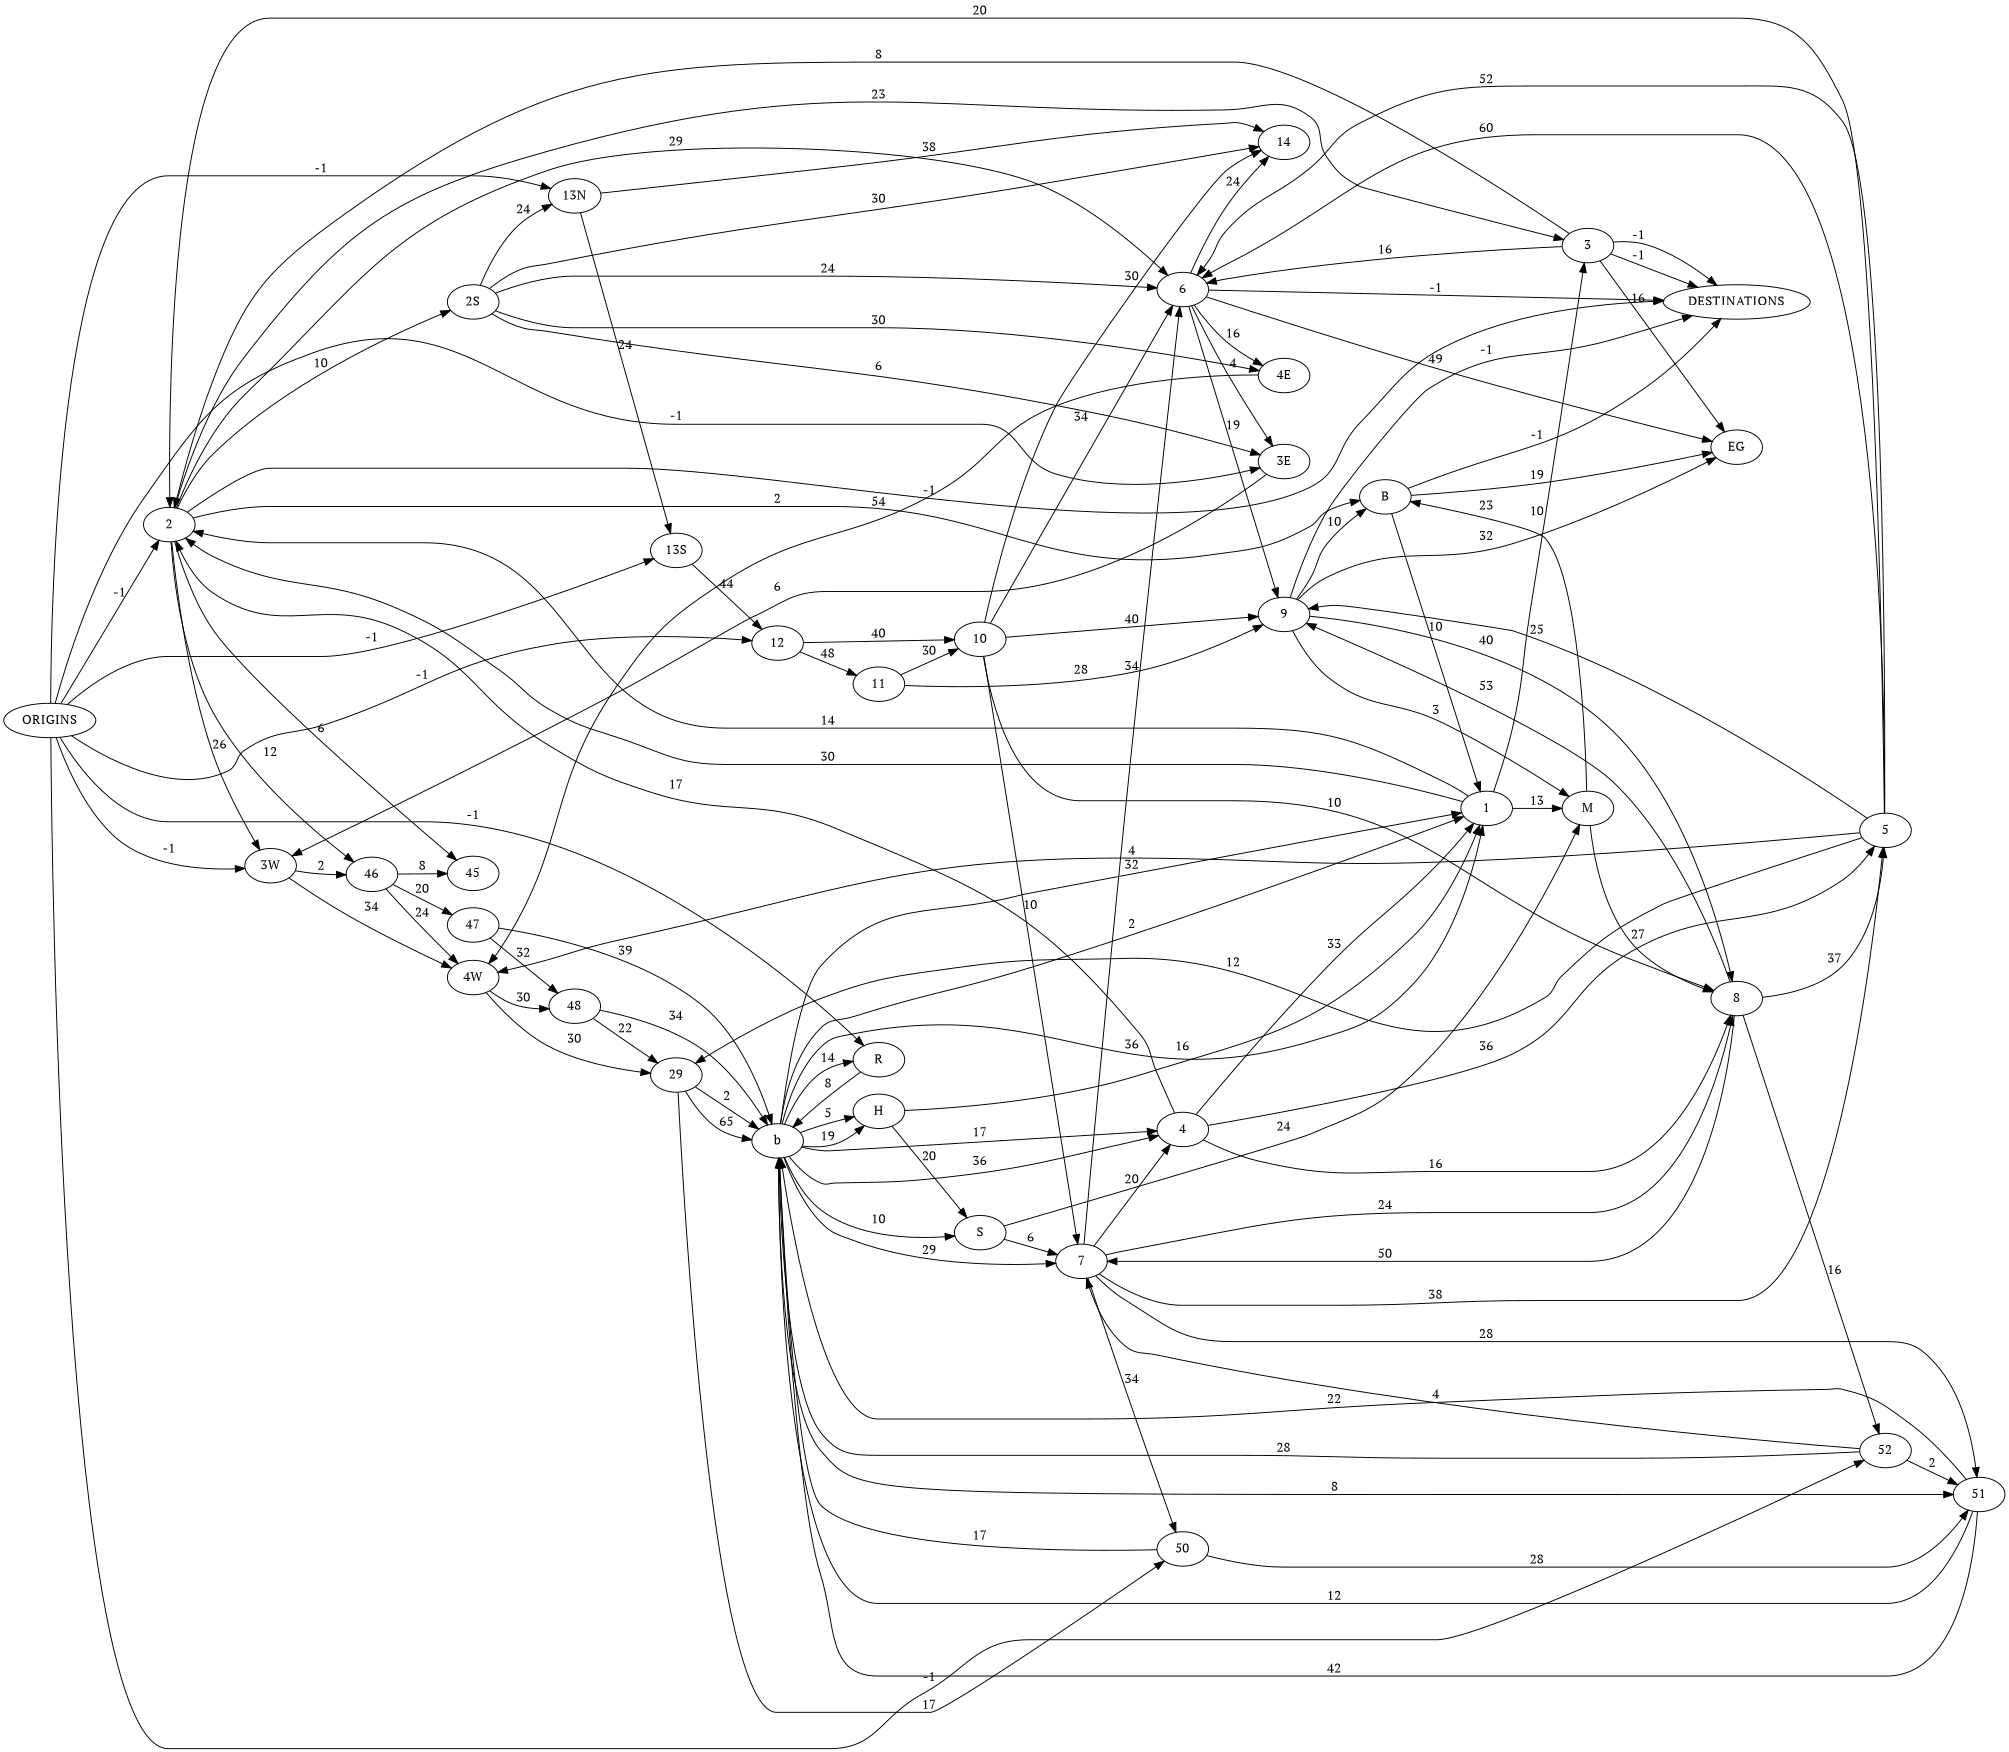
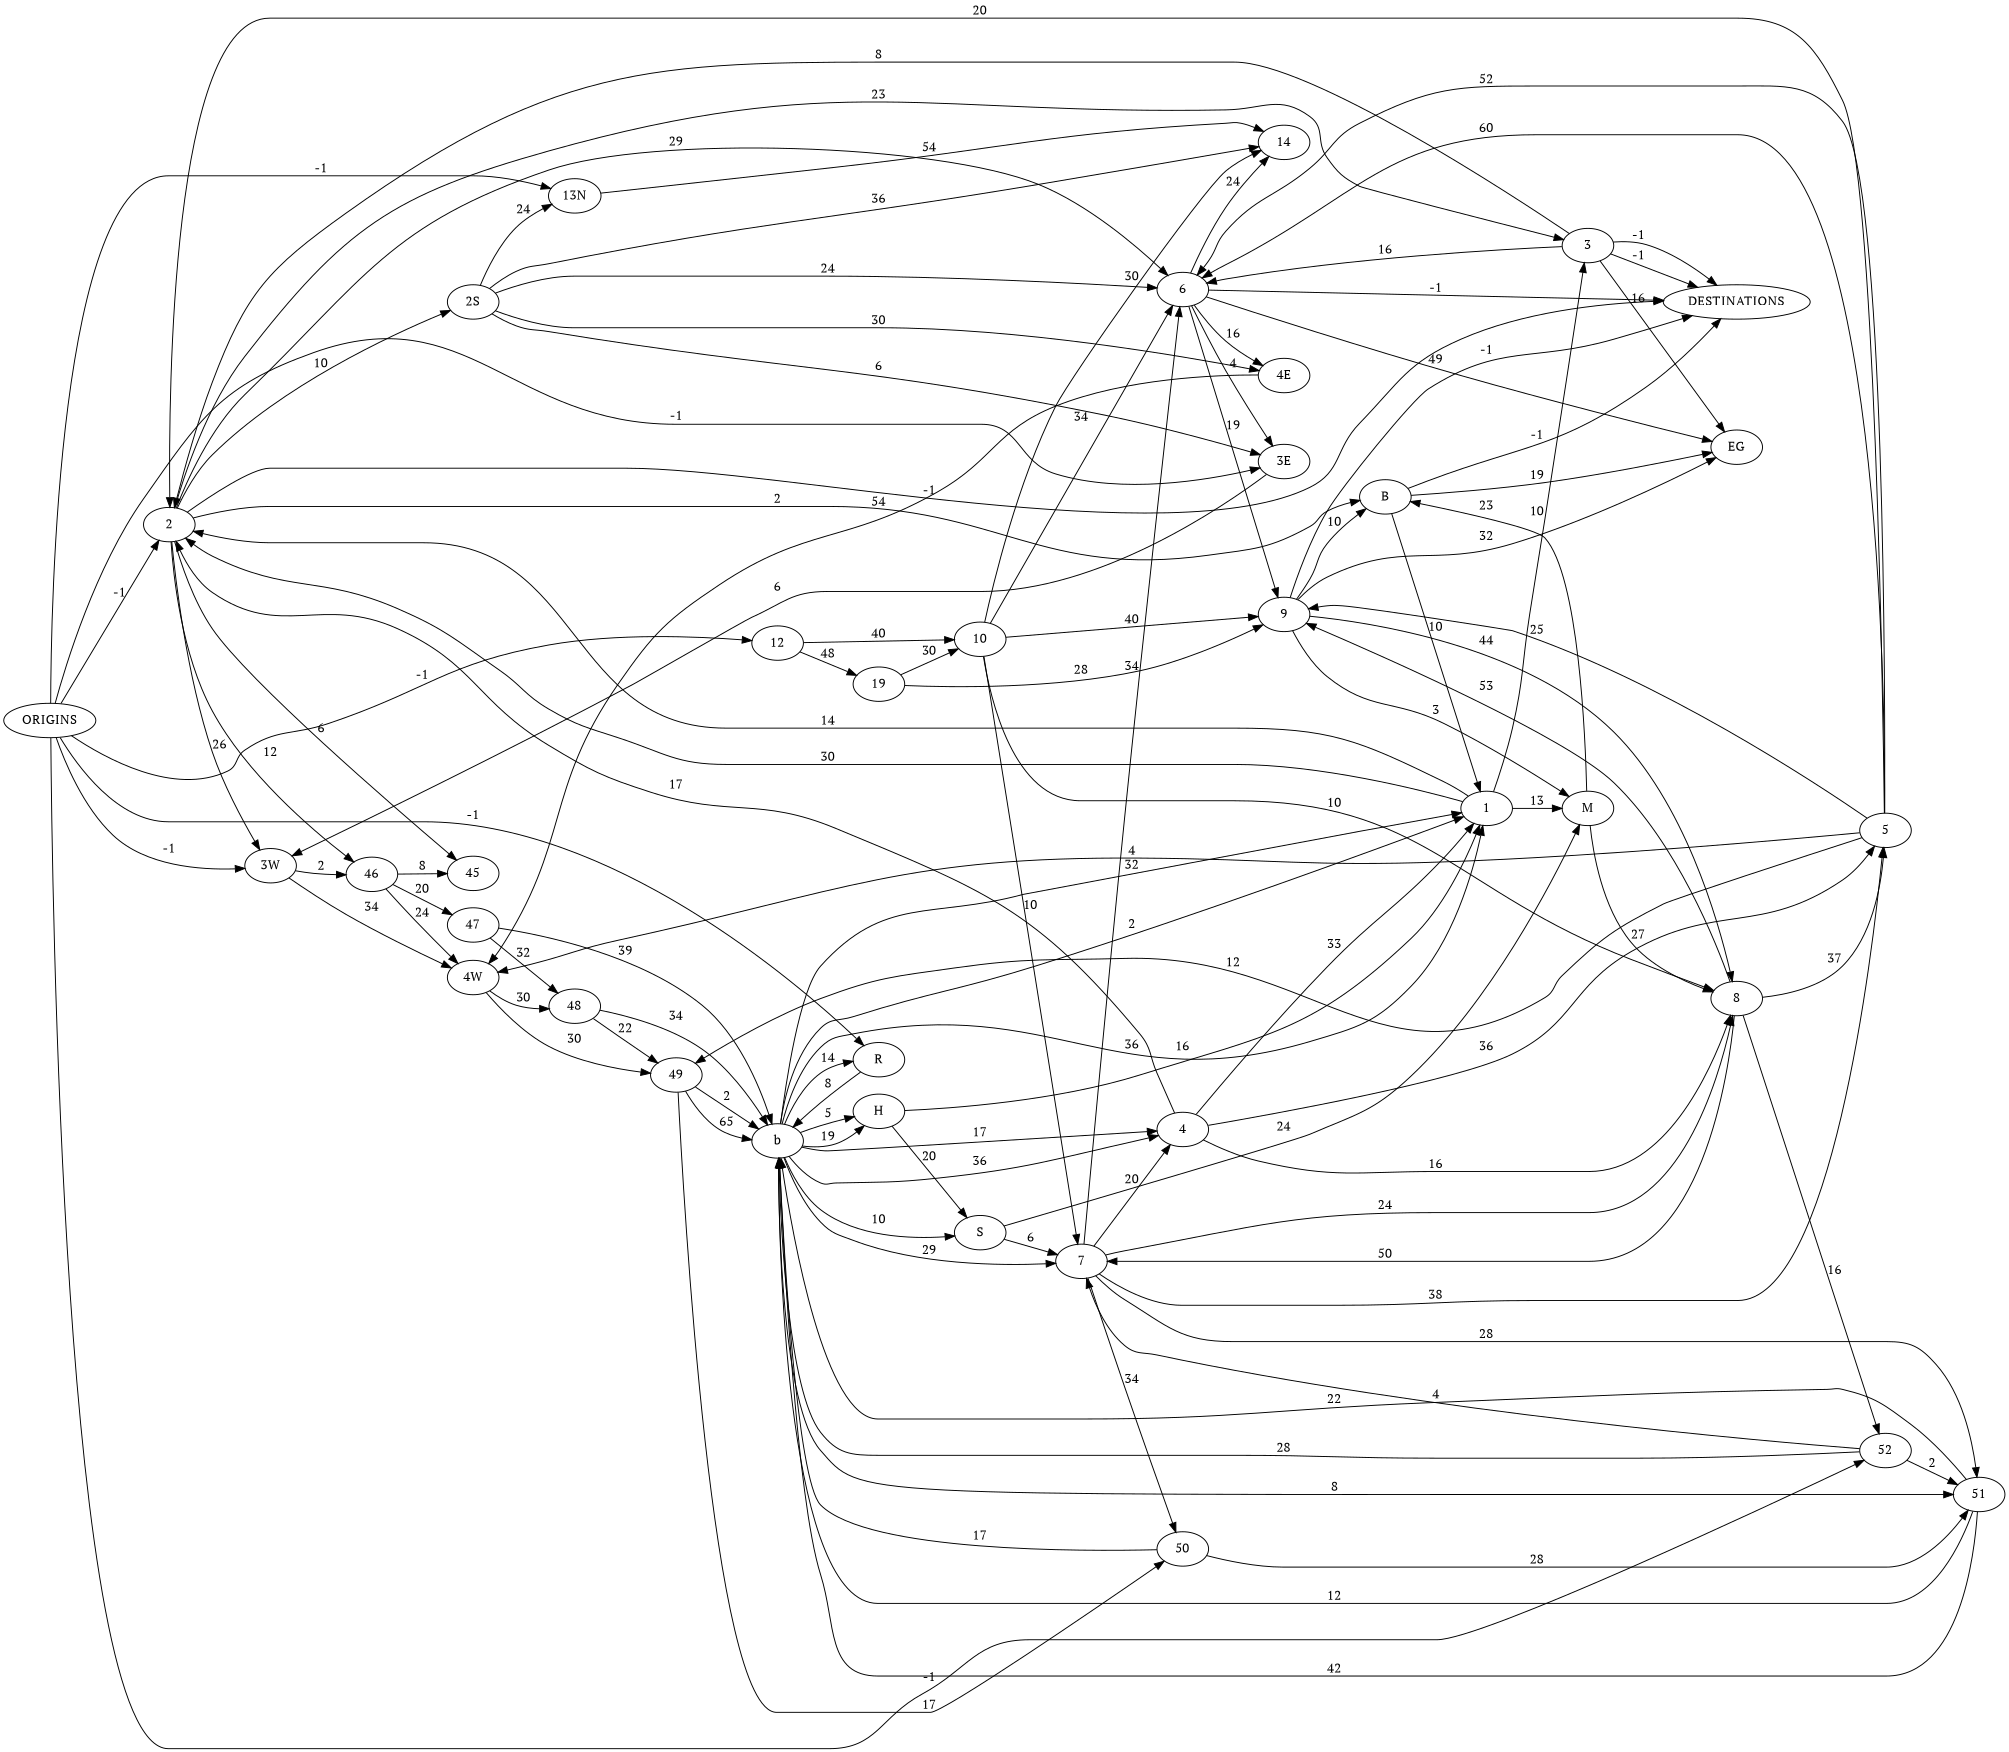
edge "13N" -> "14": label "38" -> "54"
edge "2S" -> "14": label "30" -> "36"
node "13S": removed
edge "9" -> "8": label "40" -> "44"
node "11": label "11" -> "19"
node "29": label "29" -> "49"
